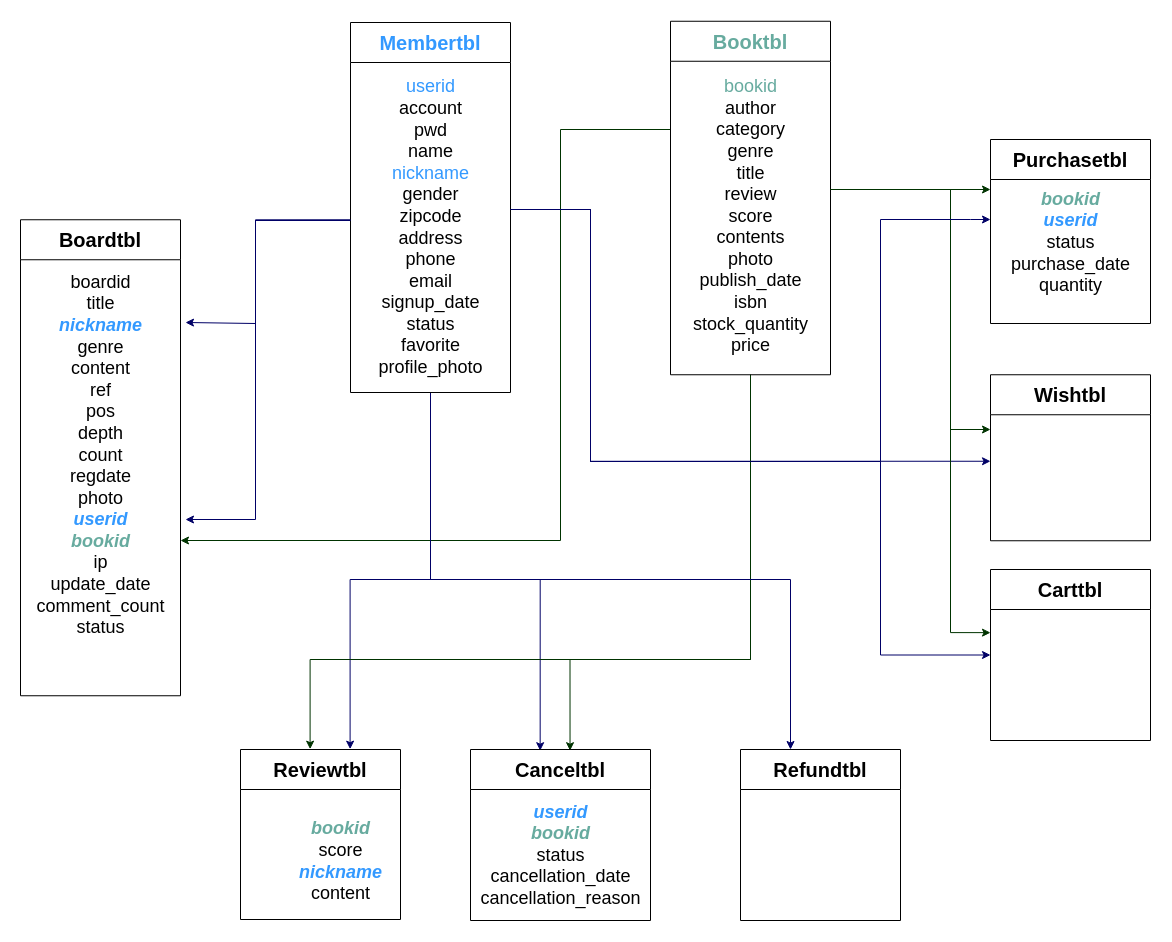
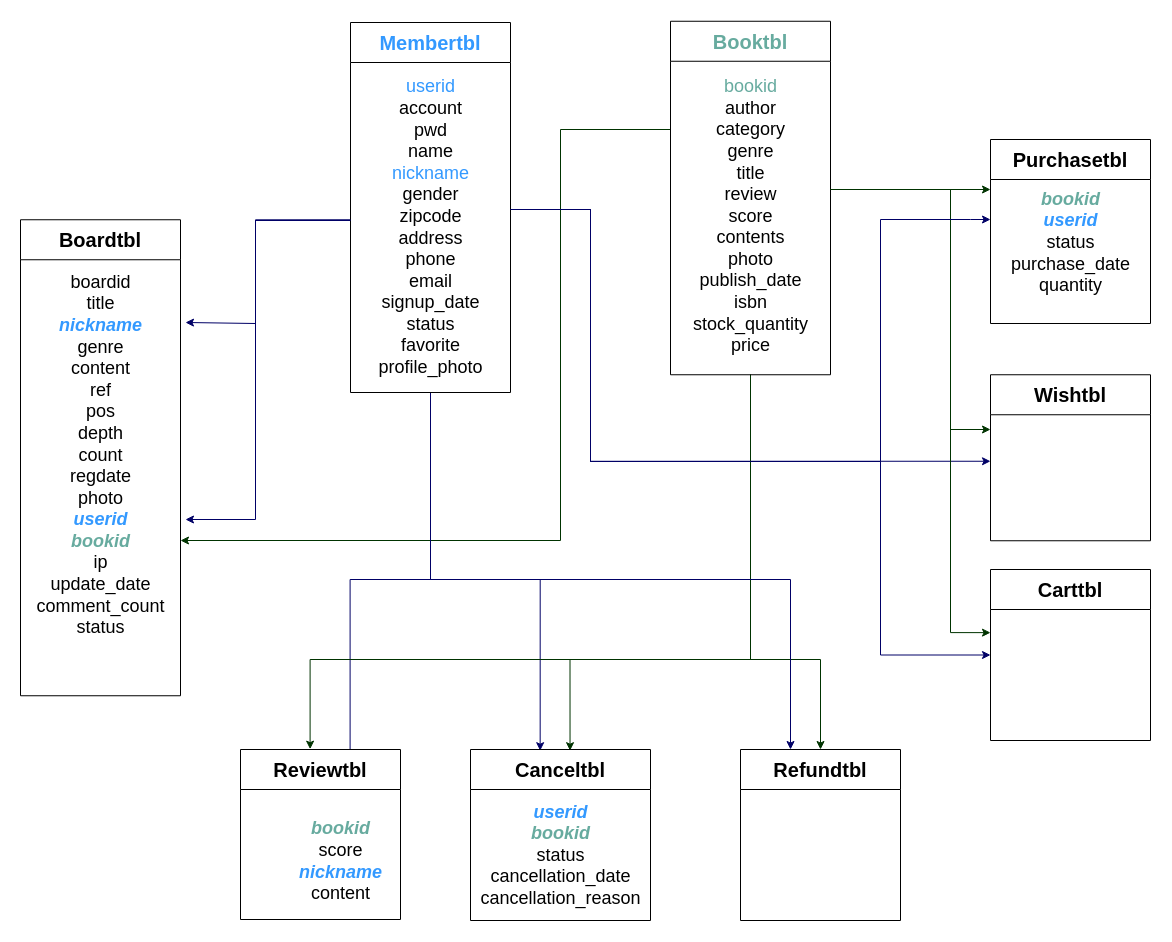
edge "Booktbl" -> "Refundtbl": added
edge "Membertbl" -> "Reviewtbl": arrowhead classic -> none
